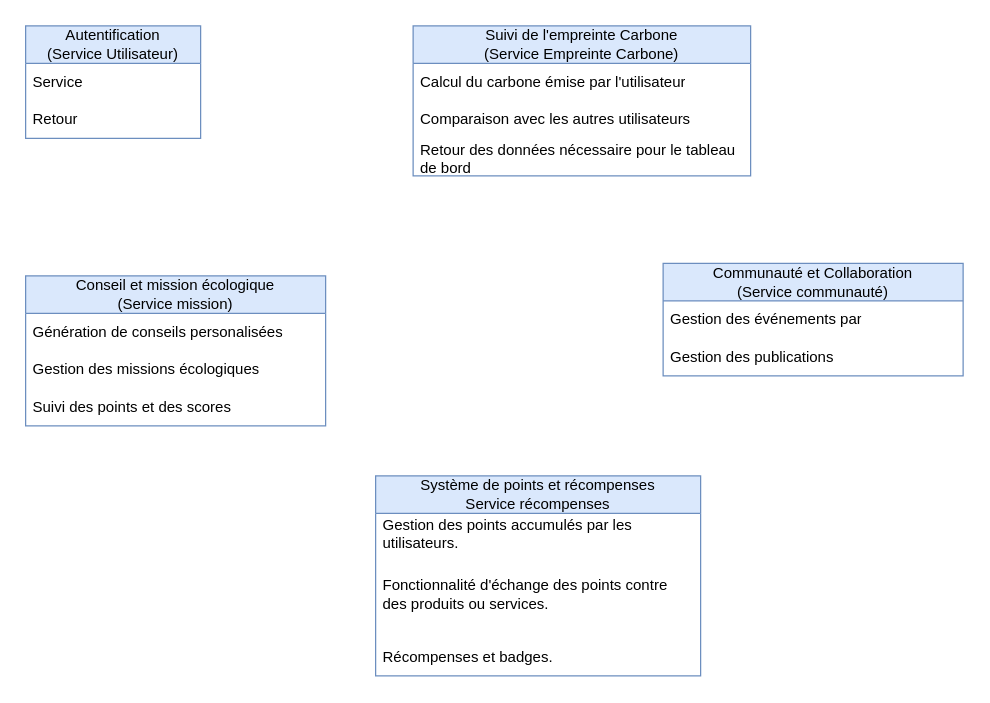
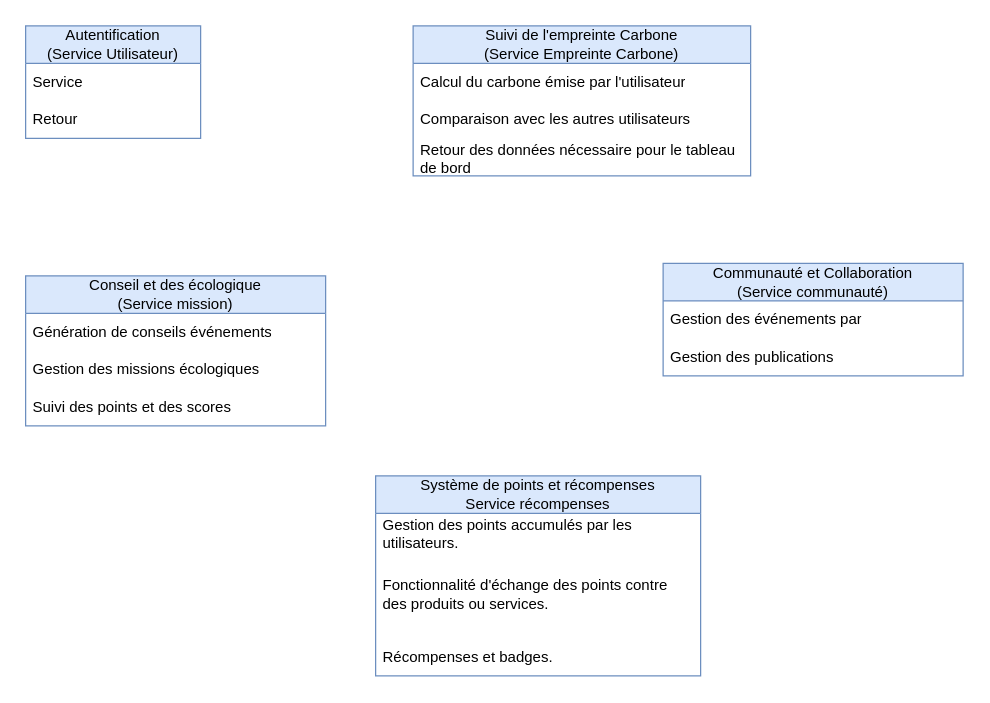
node "Conseil et mission écologique (Service mission)": label "Conseil et mission écologique (Service mission)" -> "Conseil et des écologique (Service mission)"
node "Génération de conseils personalisées": label "Génération de conseils personalisées" -> "Génération de conseils événements"
